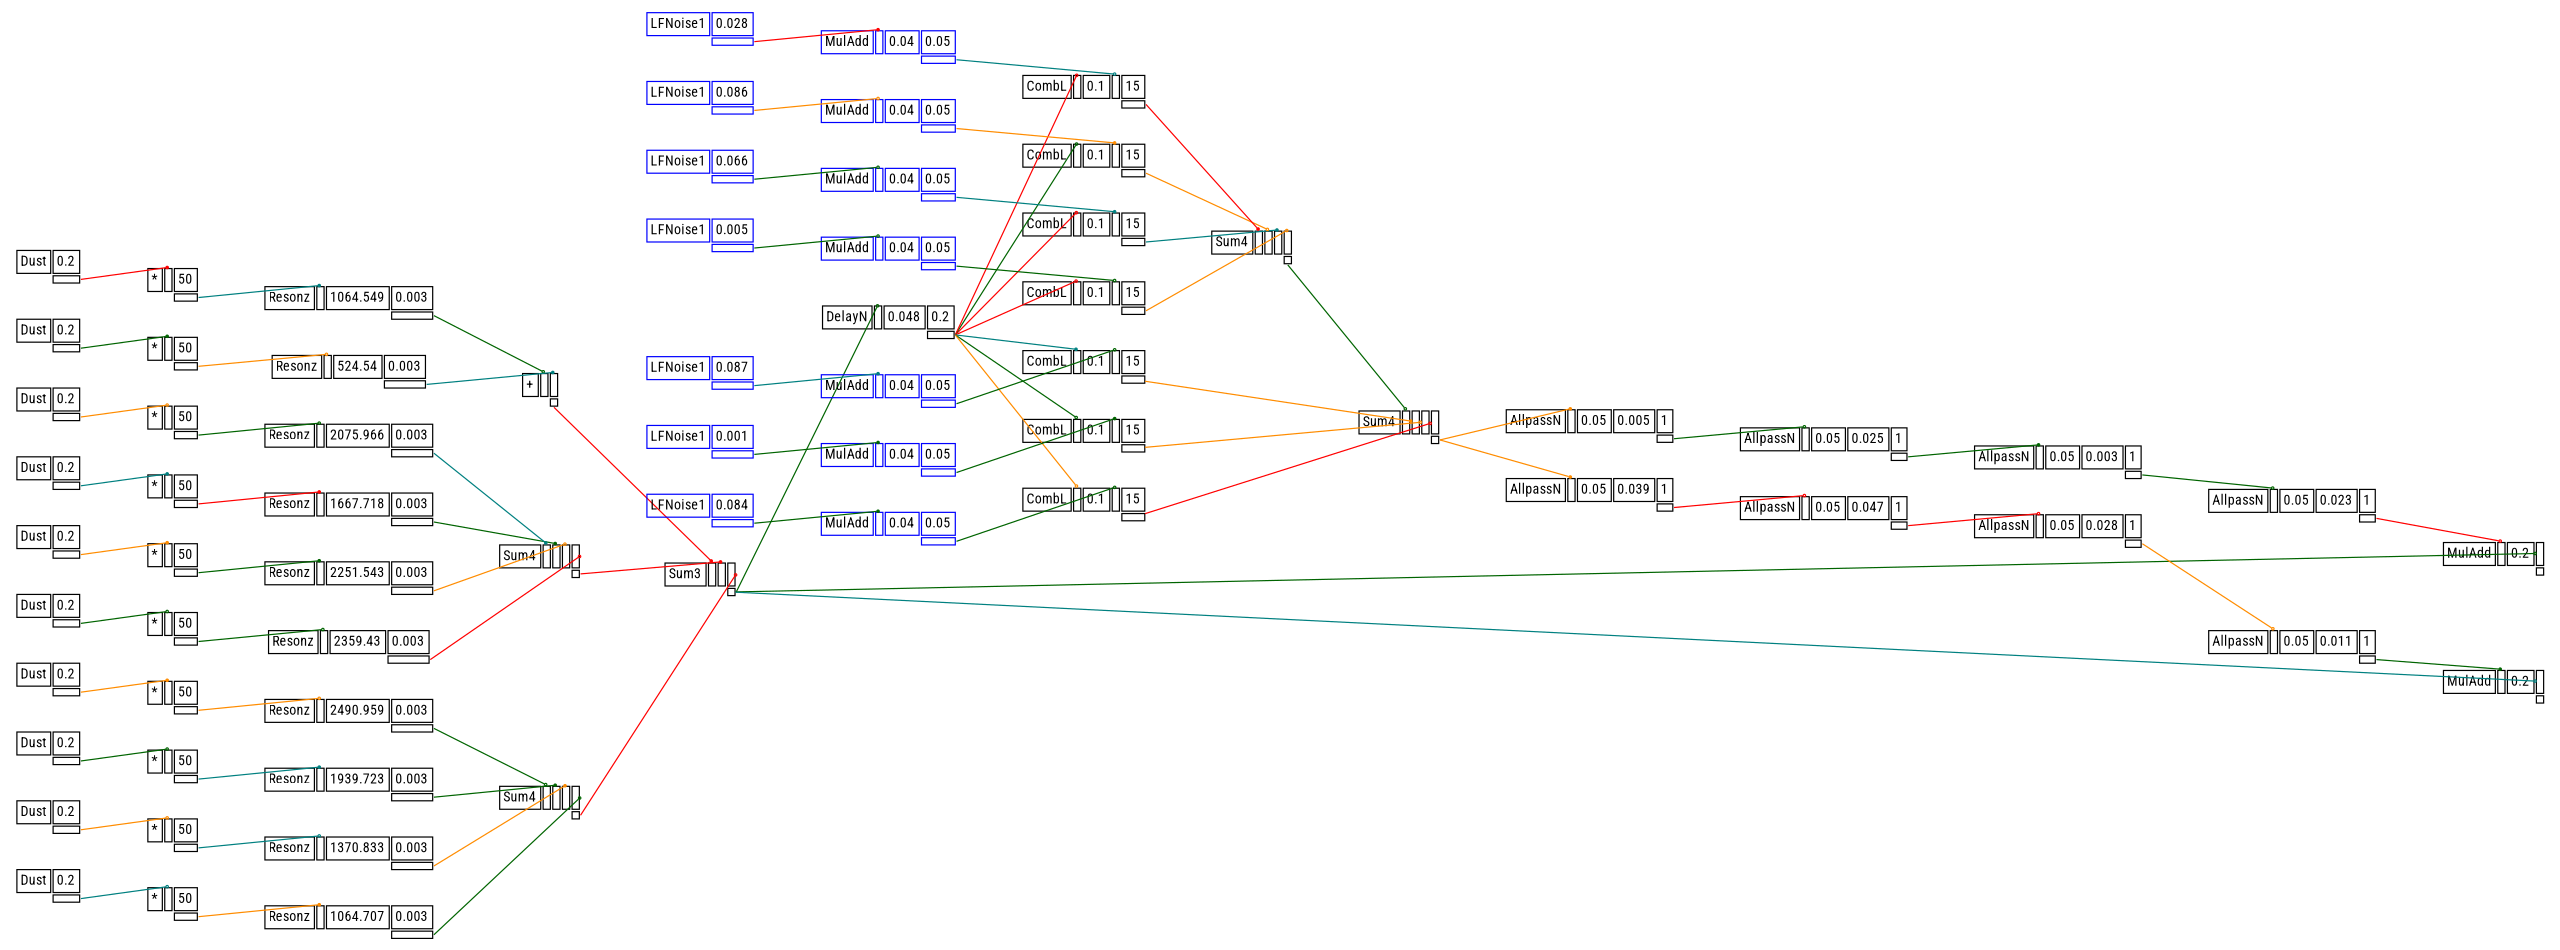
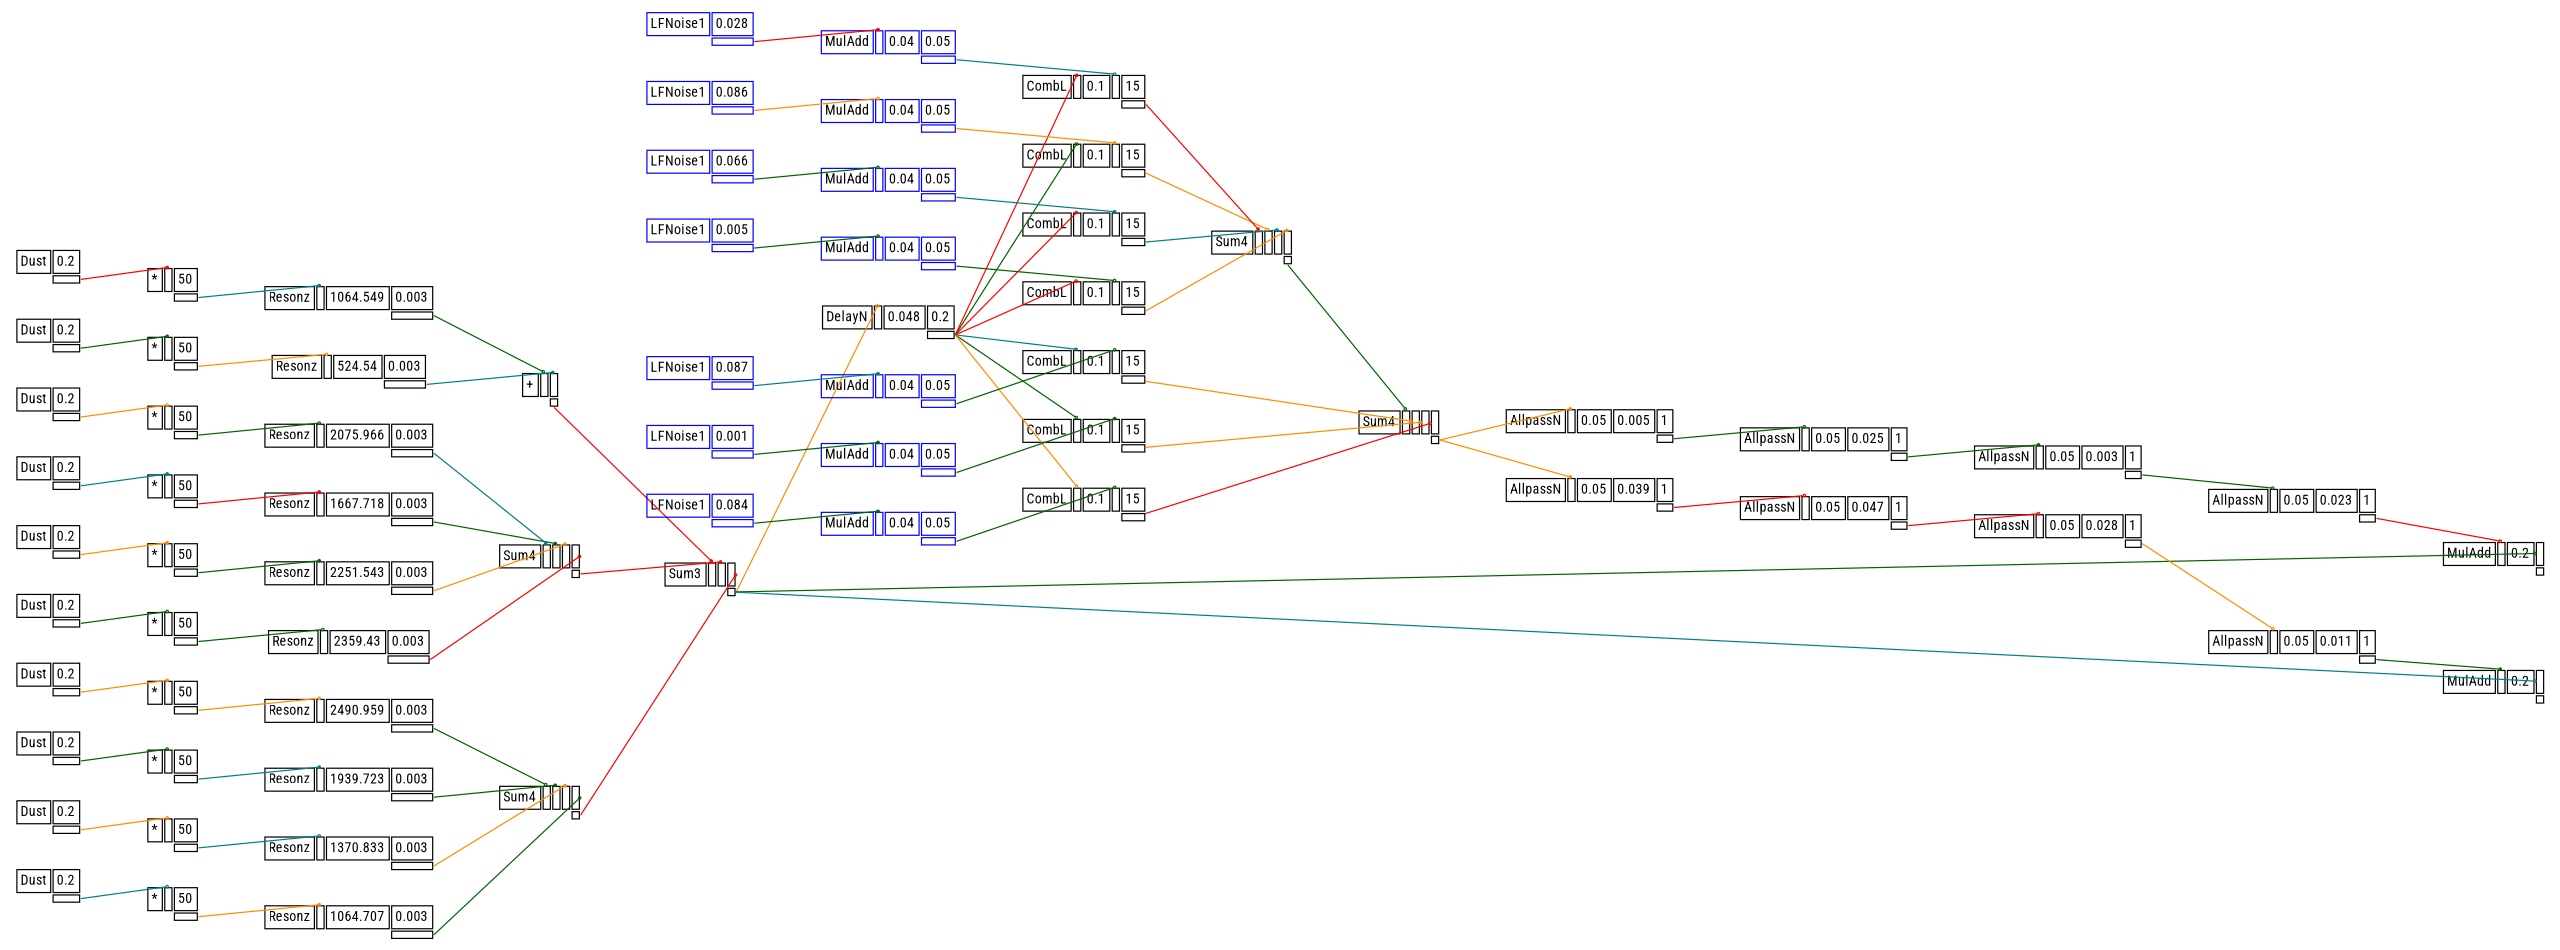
edge "Sum3" -> "DelayN": color darkgreen -> darkorange
